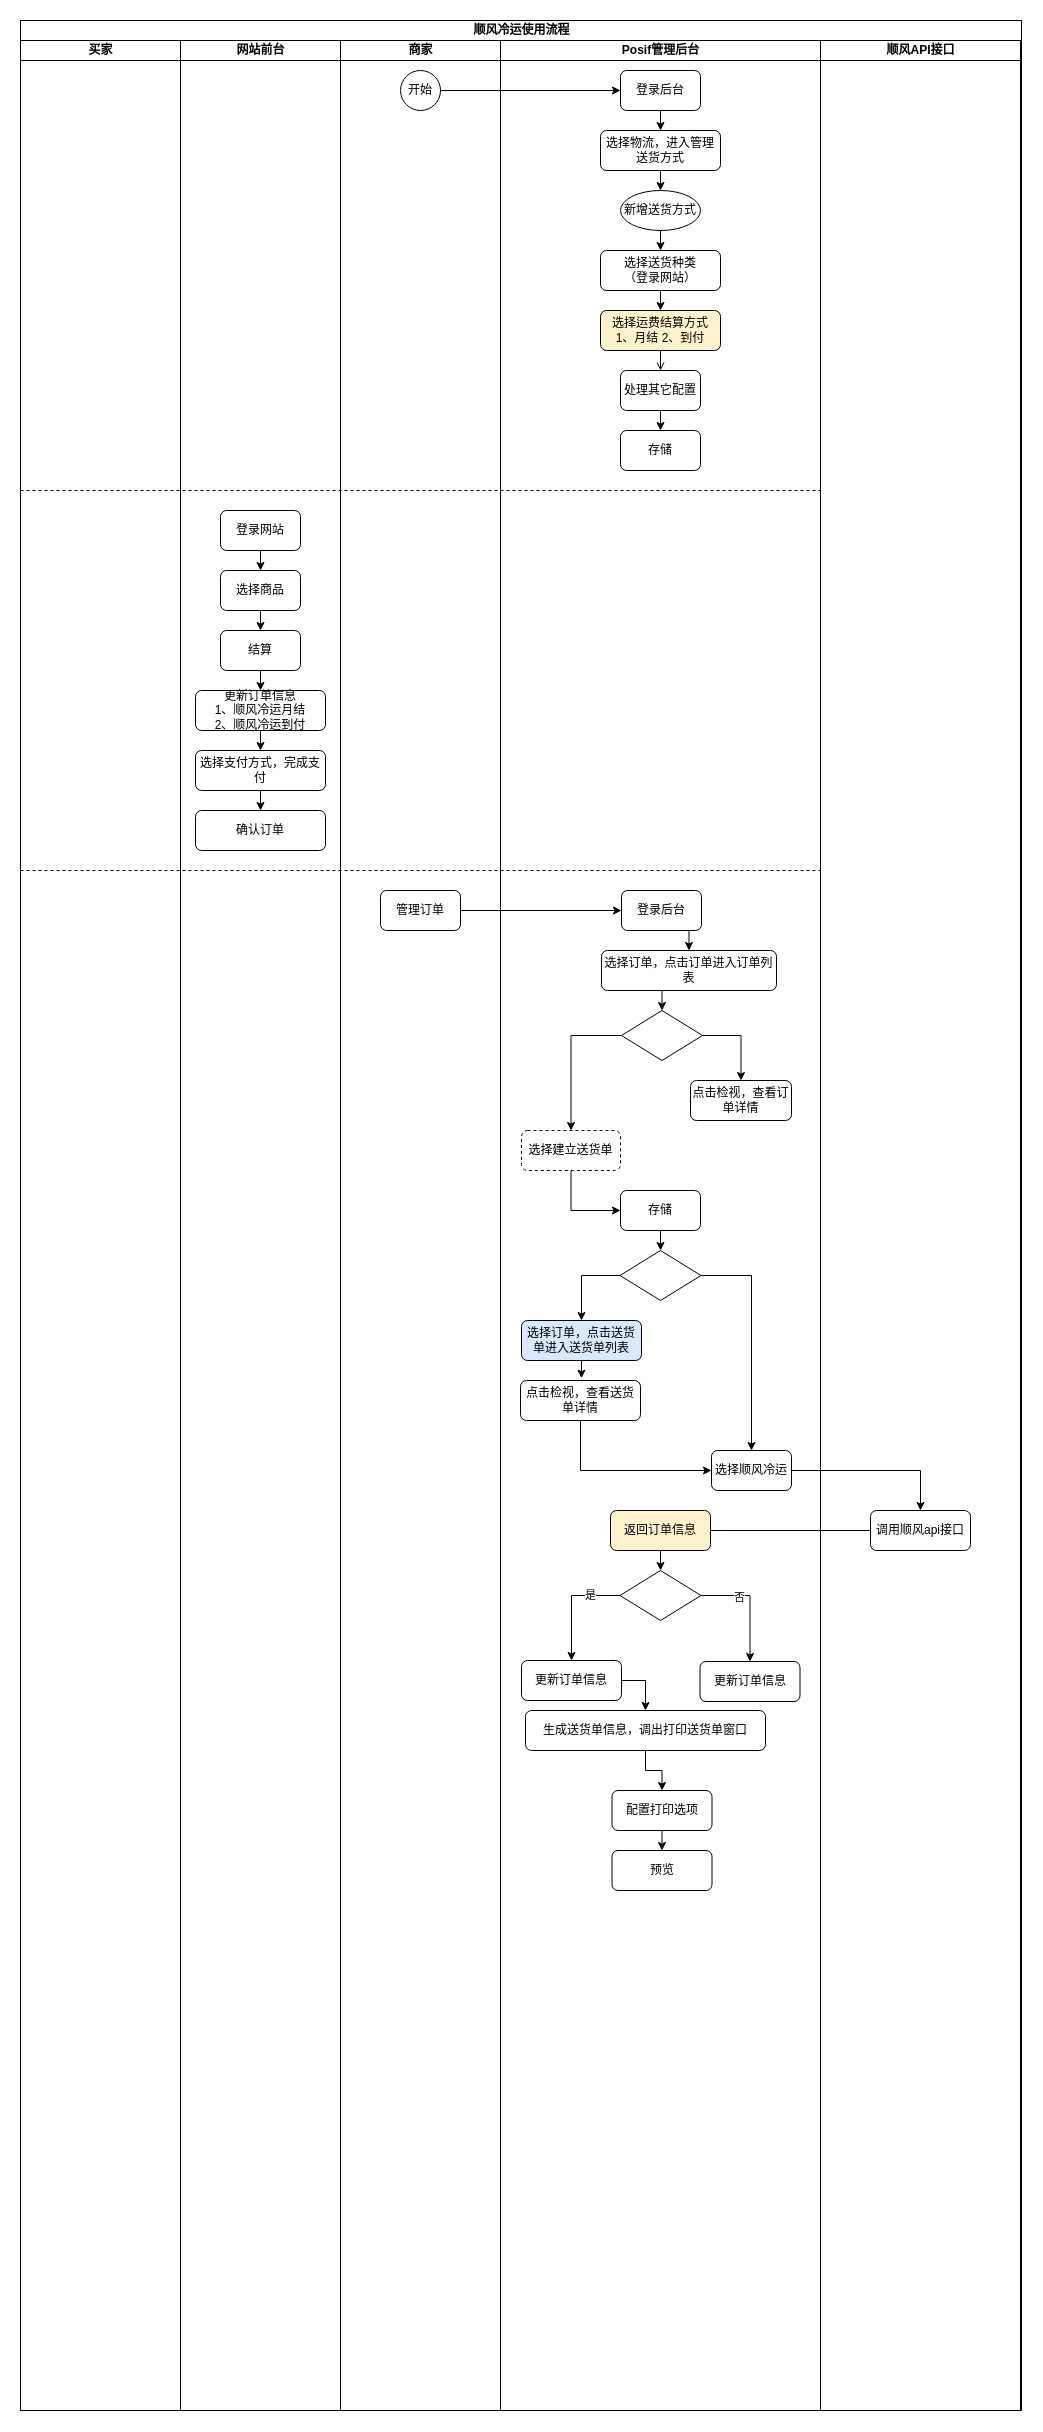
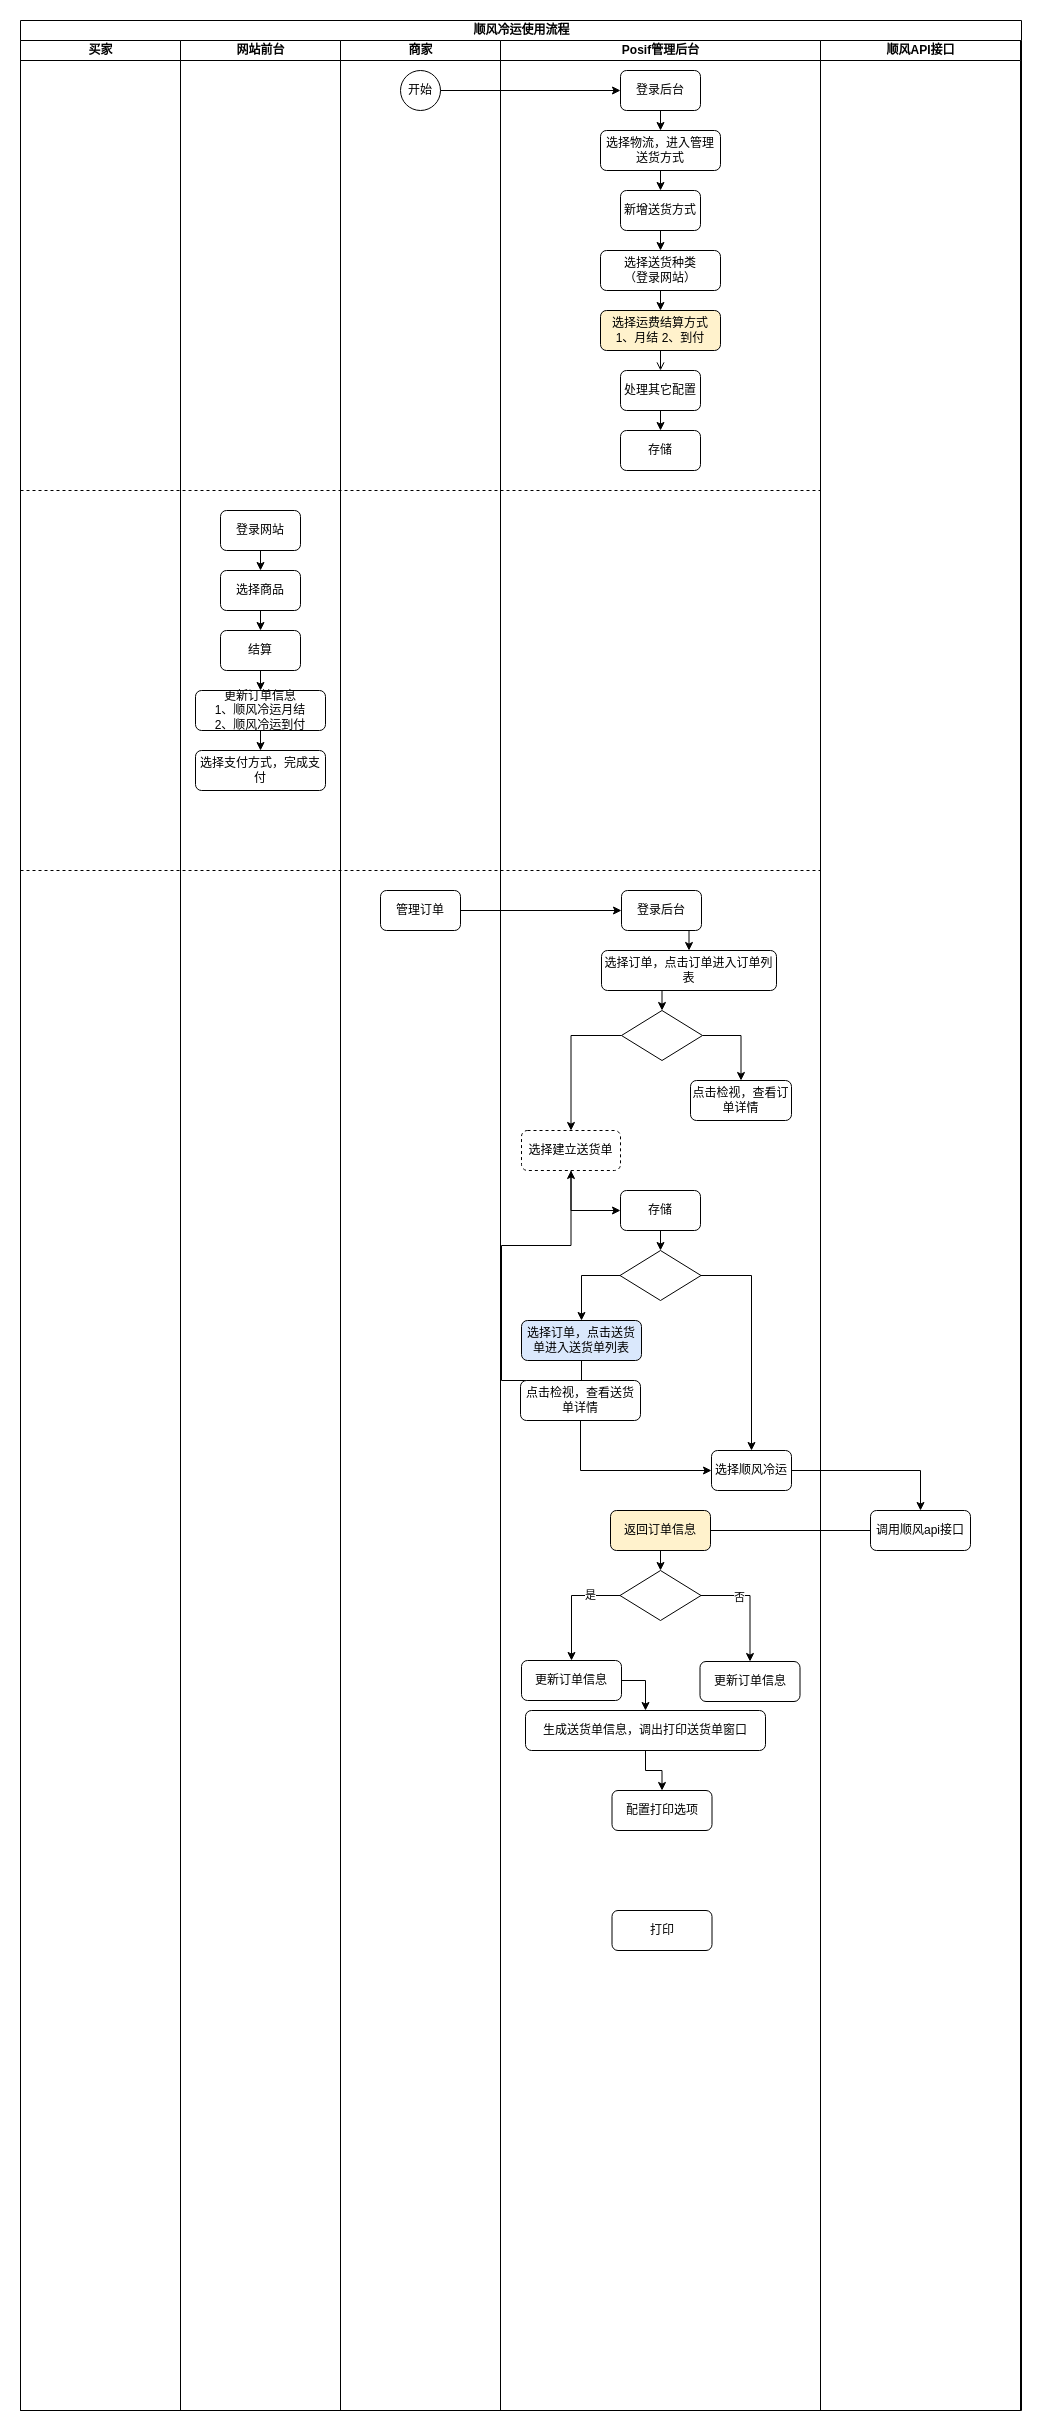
node "新增送货方式": shape ellipse -> rounded rectangle
edge "选择支付方式，完成支付" -> "确认订单": removed
node "确认订单": removed
edge "选择订单，点击送货单进入送货单列表" -> "点击检视，查看送货单详情": now "选择订单，点击送货单进入送货单列表" -> "选择建立送货单"
edge "配置打印选项" -> "预览": removed
node "预览": removed
node "打印": added
